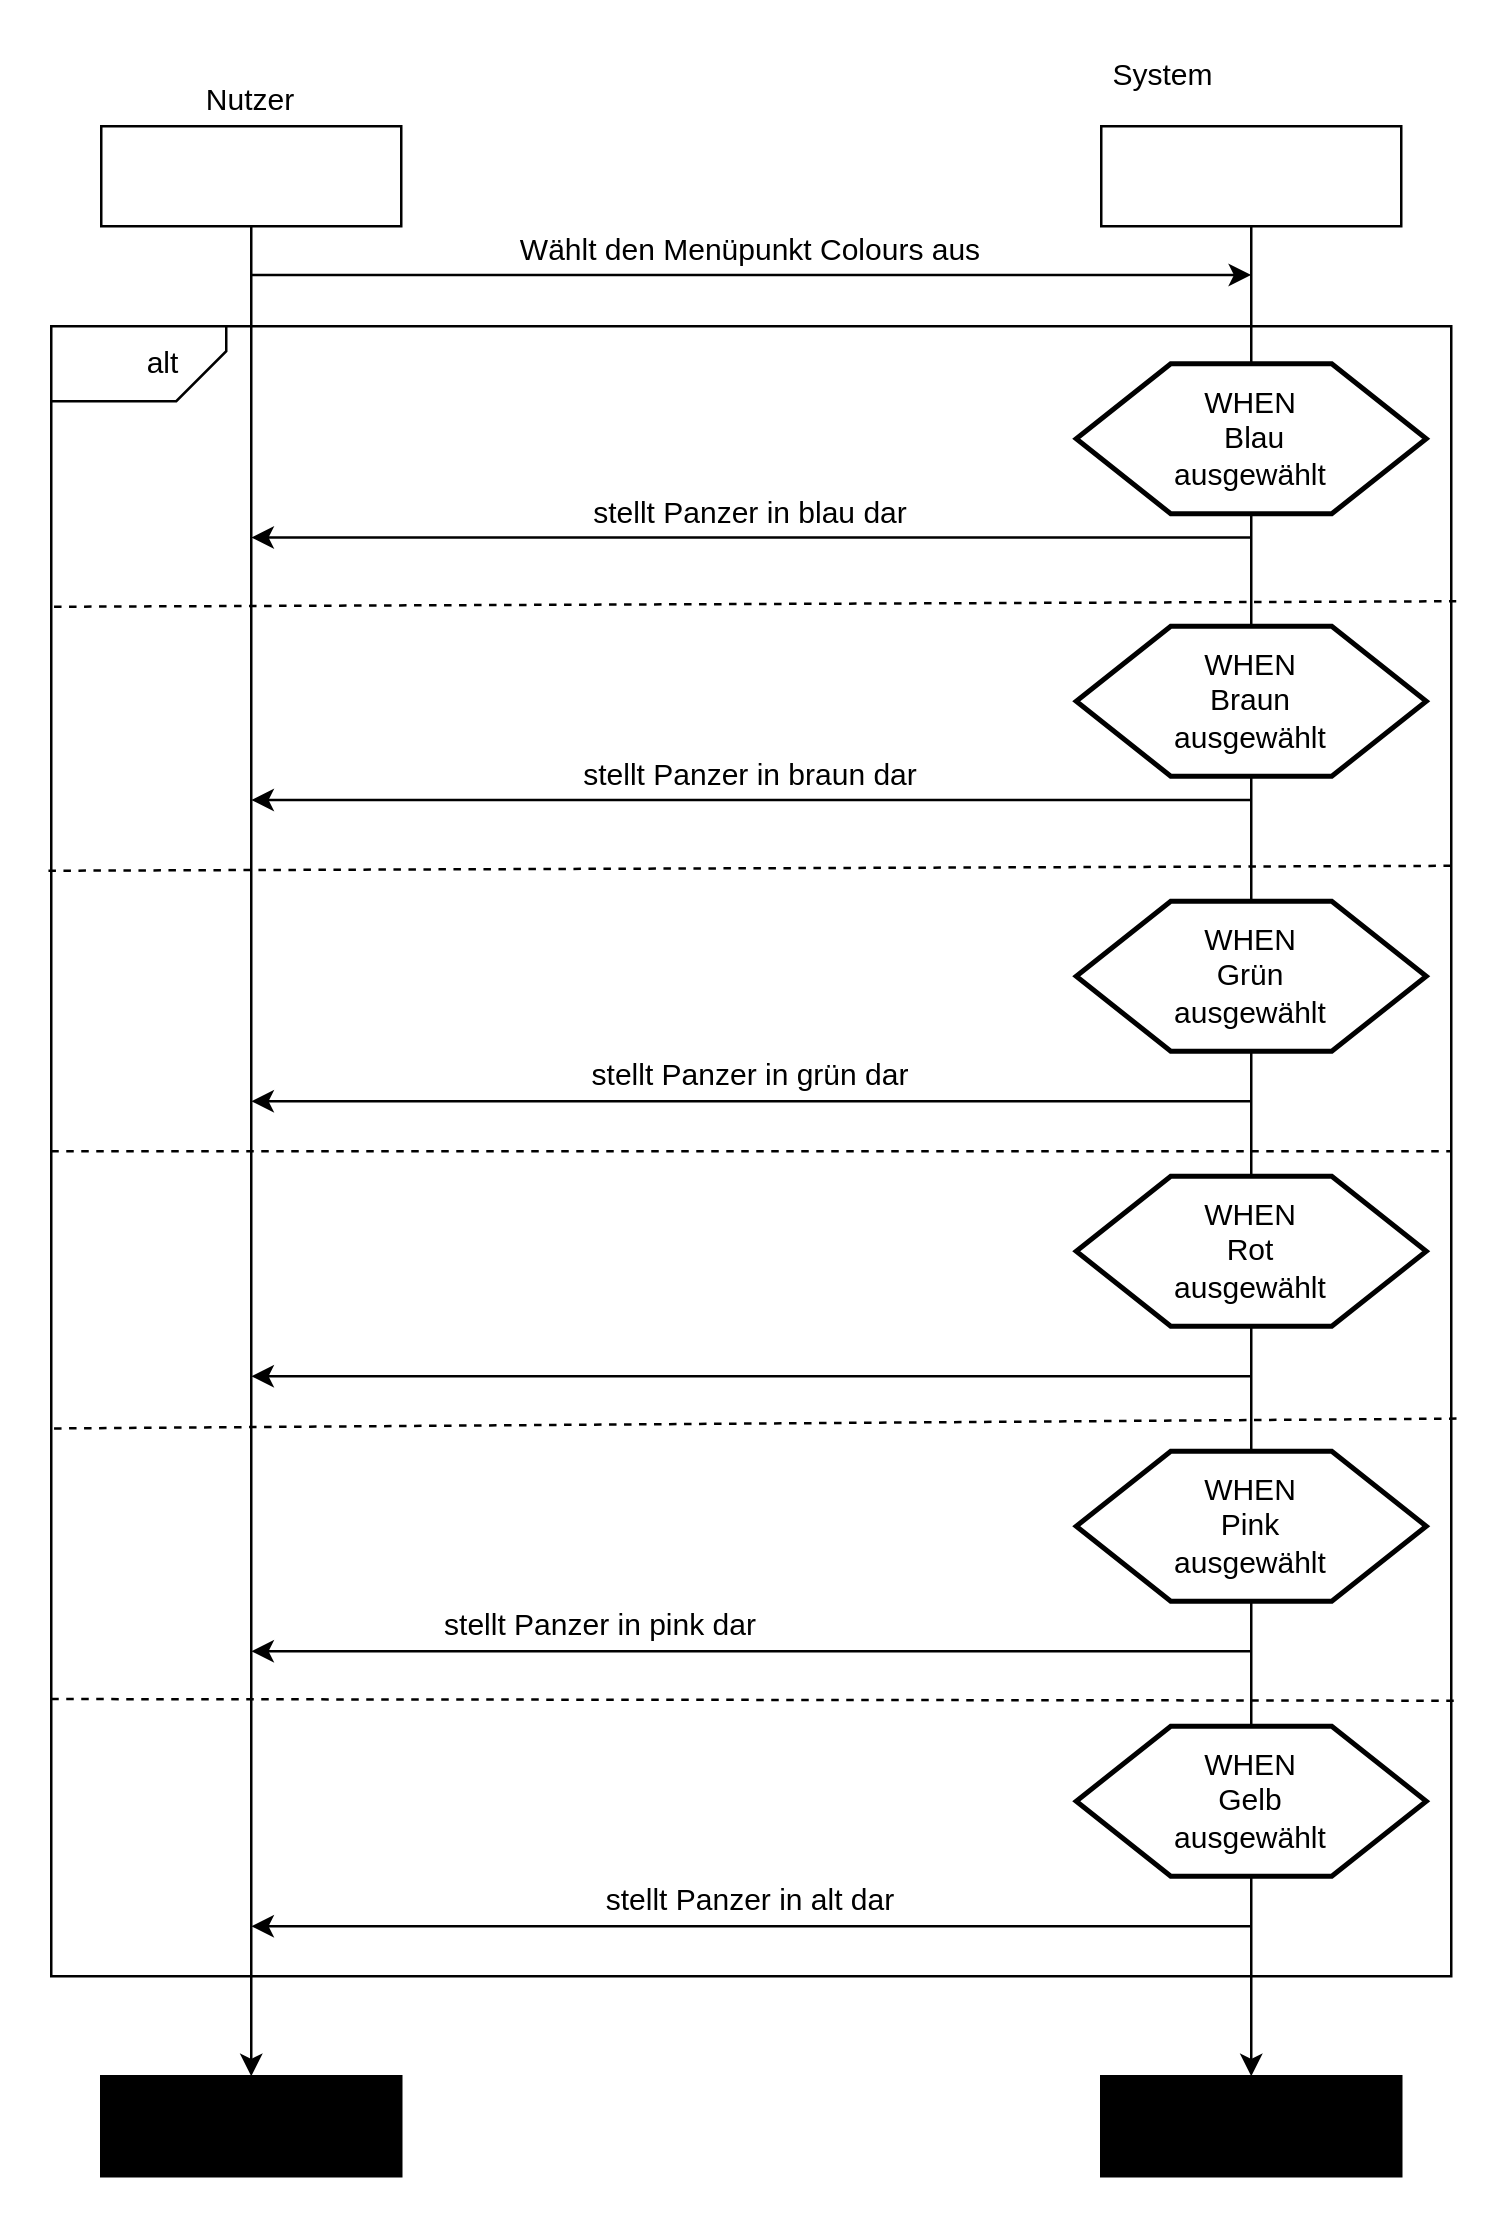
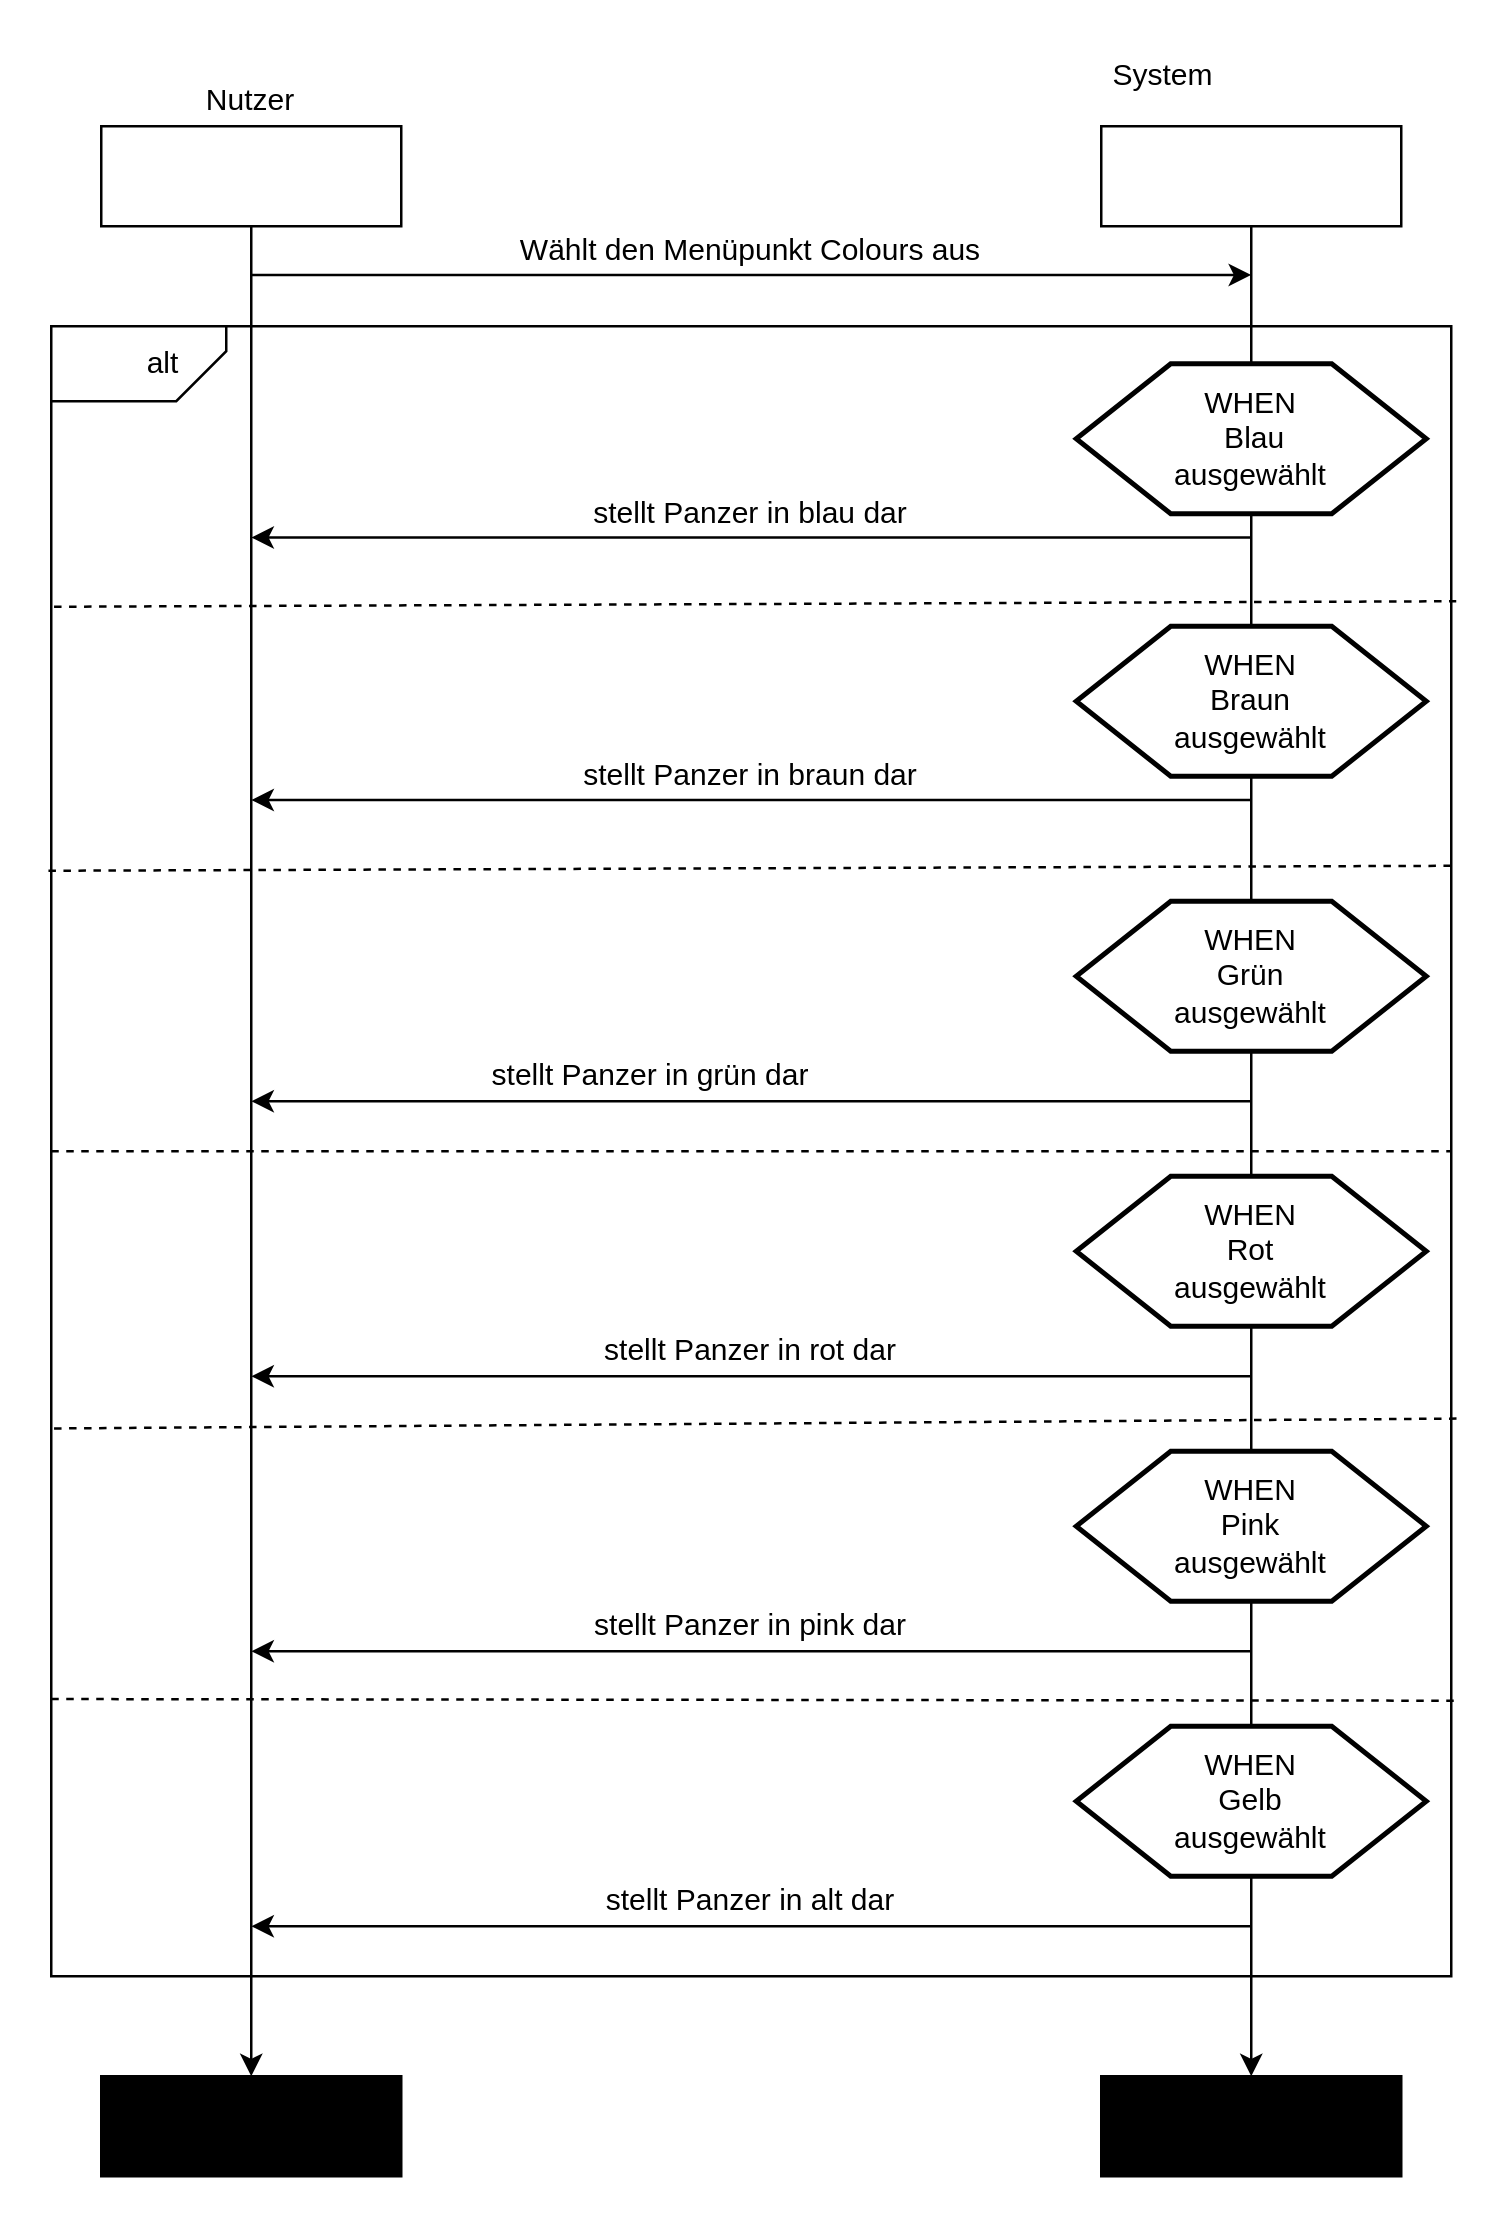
node "stellt Panzer in grün dar": moved (751, 1076) -> (651, 1076)
node "stellt Panzer in rot dar": added
node "stellt Panzer in pink dar": moved (601, 1626) -> (751, 1626)
